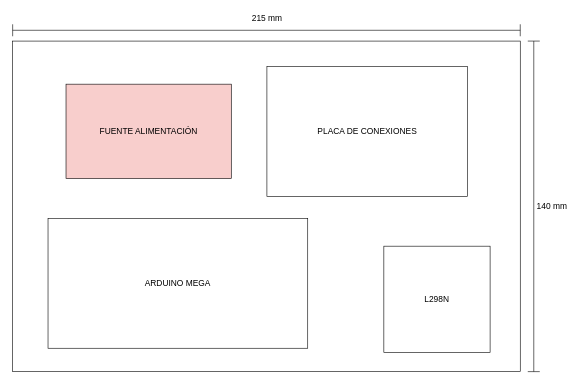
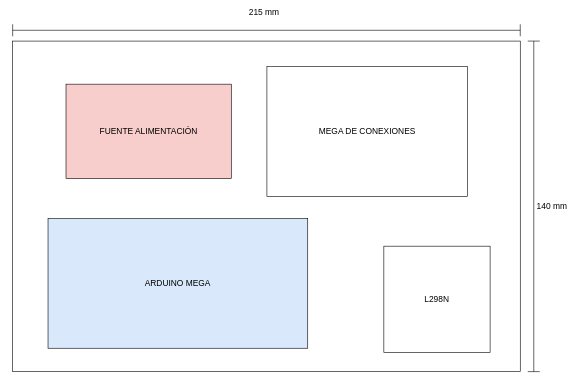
node "215 mm": moved (267, 18) -> (264, 12)
node "PLACA DE CONEXIONES": label "PLACA DE CONEXIONES" -> "MEGA DE CONEXIONES"
node "ARDUINO MEGA": fillcolor #ffffff -> #dae8fc
